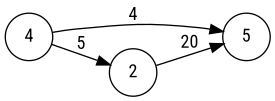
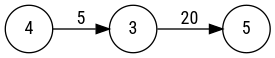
edge "4" -> "5": removed, label "4"
node "2": label "2" -> "3"
